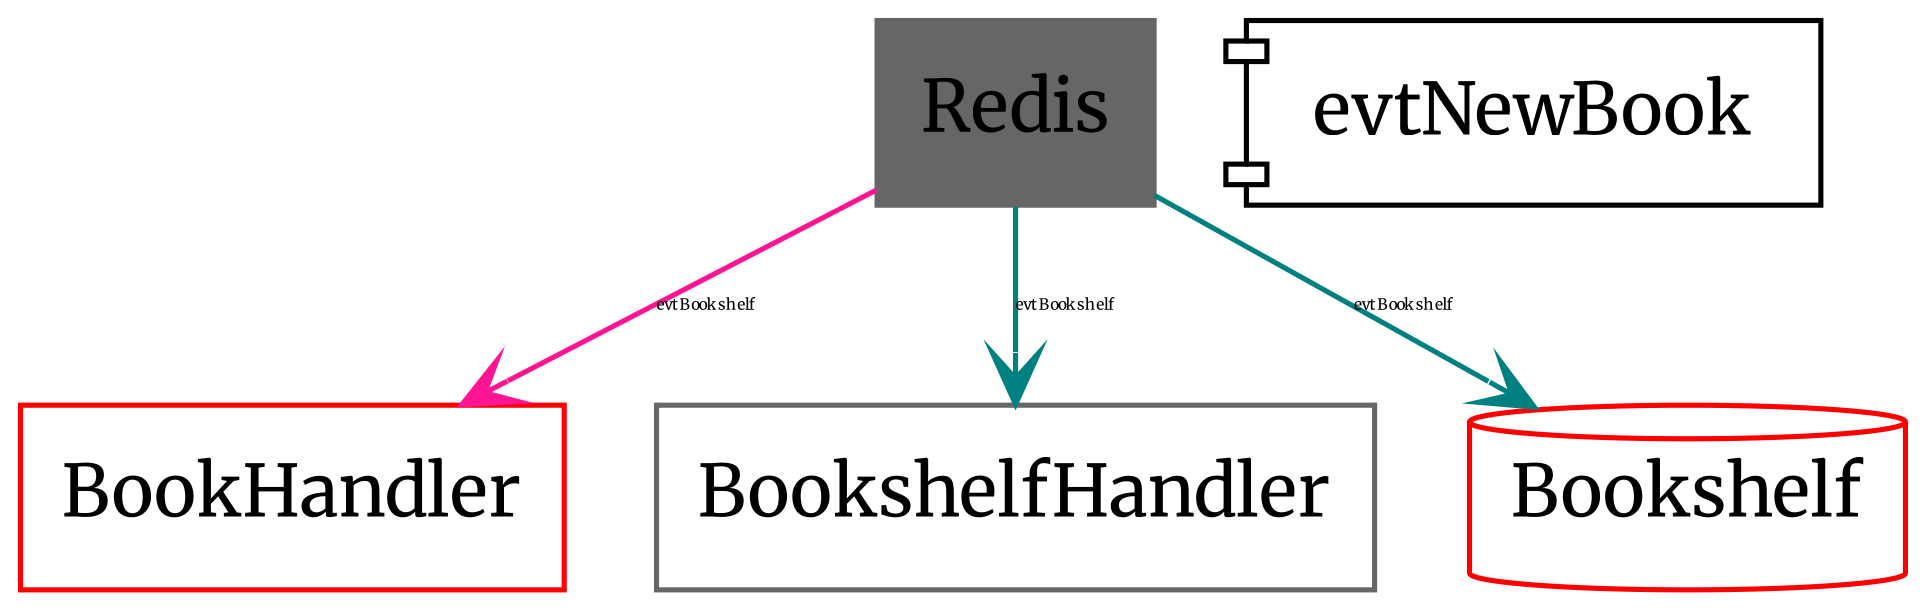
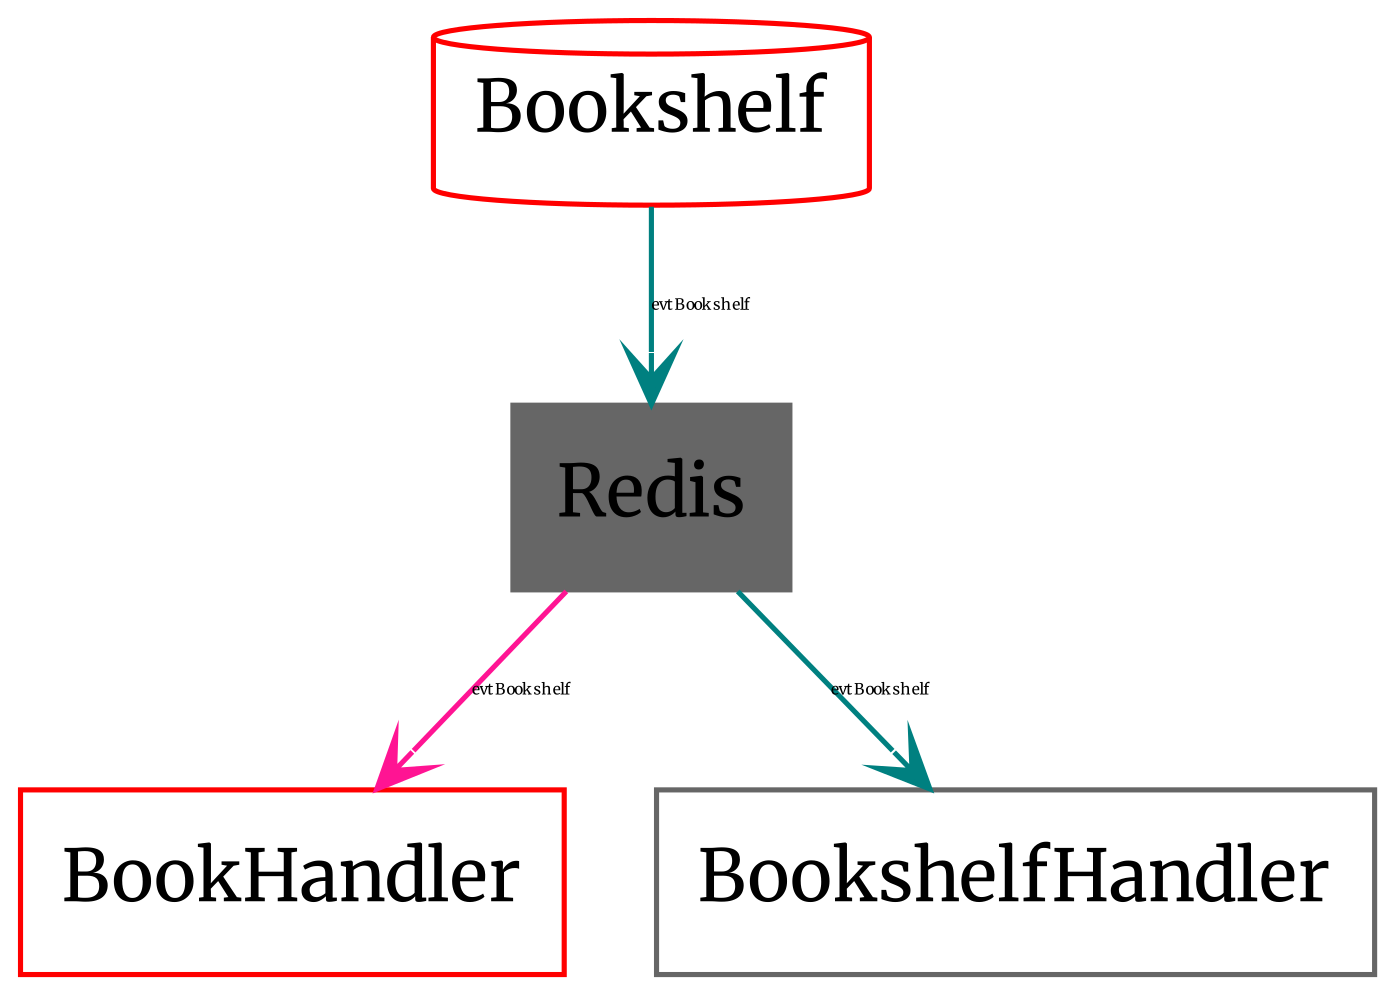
node "evtNewBook": removed
edge "Redis" -> "Bookshelf": reversed
